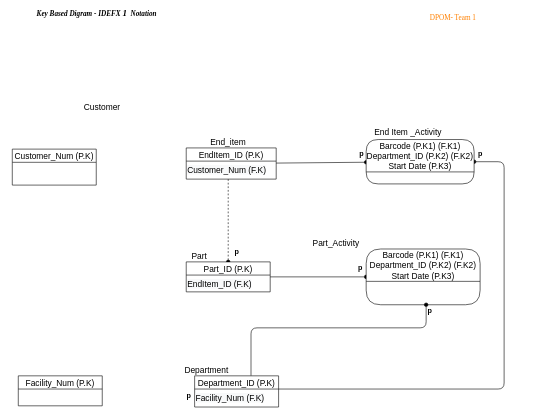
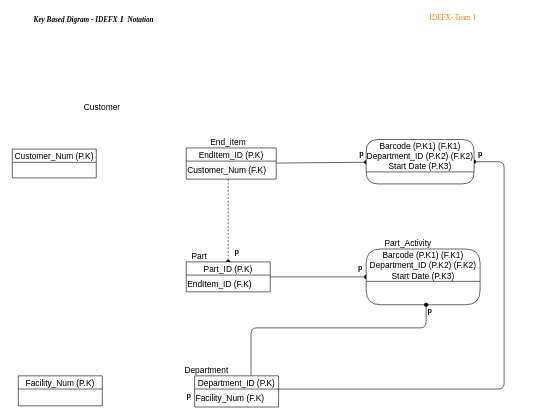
node "Key Based Digram - IDEFX 1 Notation": moved (97, 12) -> (94, 18)
node "DPOM- Team 1": label "DPOM- Team 1" -> "IDEFX- Team 1"
node "End Item _Activity": removed
node "Customer_Num (P.K)": size 84x36 -> 84x29
node "Part_Activity": moved (336, 243) -> (408, 243)
